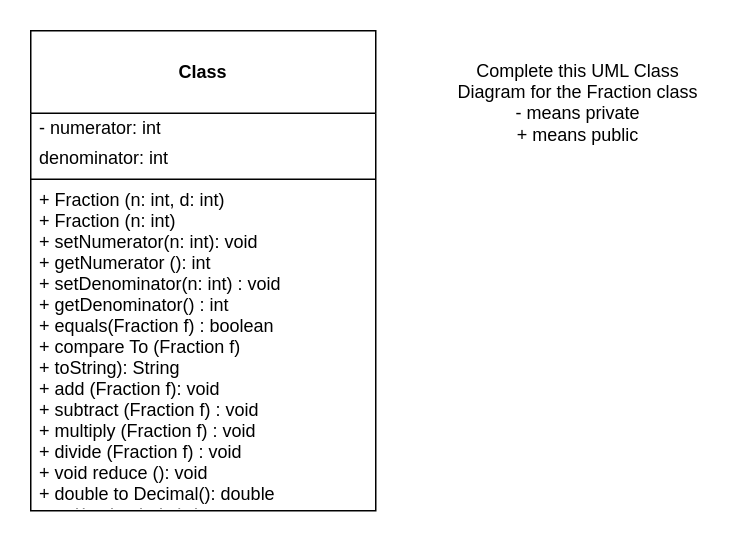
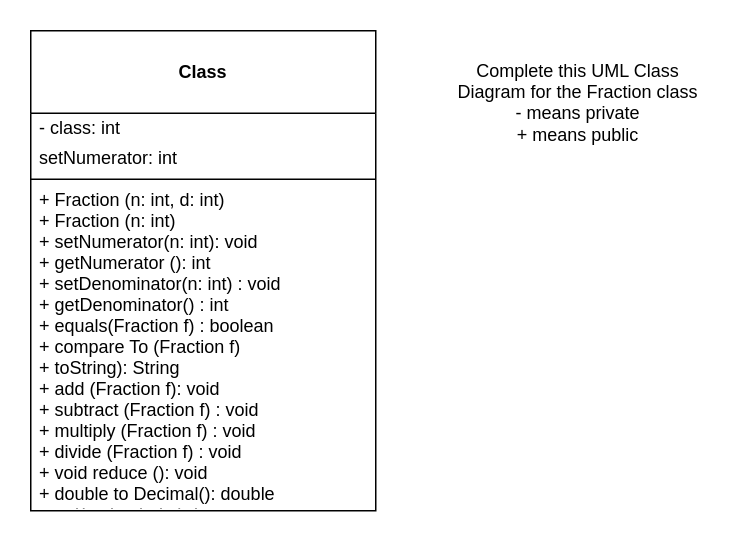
node "- numerator: int": label "- numerator: int" -> "- class: int"
node "denominator: int": label "denominator: int" -> "setNumerator: int"
